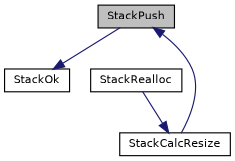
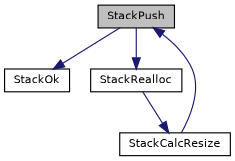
edge "StackPush" -> "StackRealloc": added
